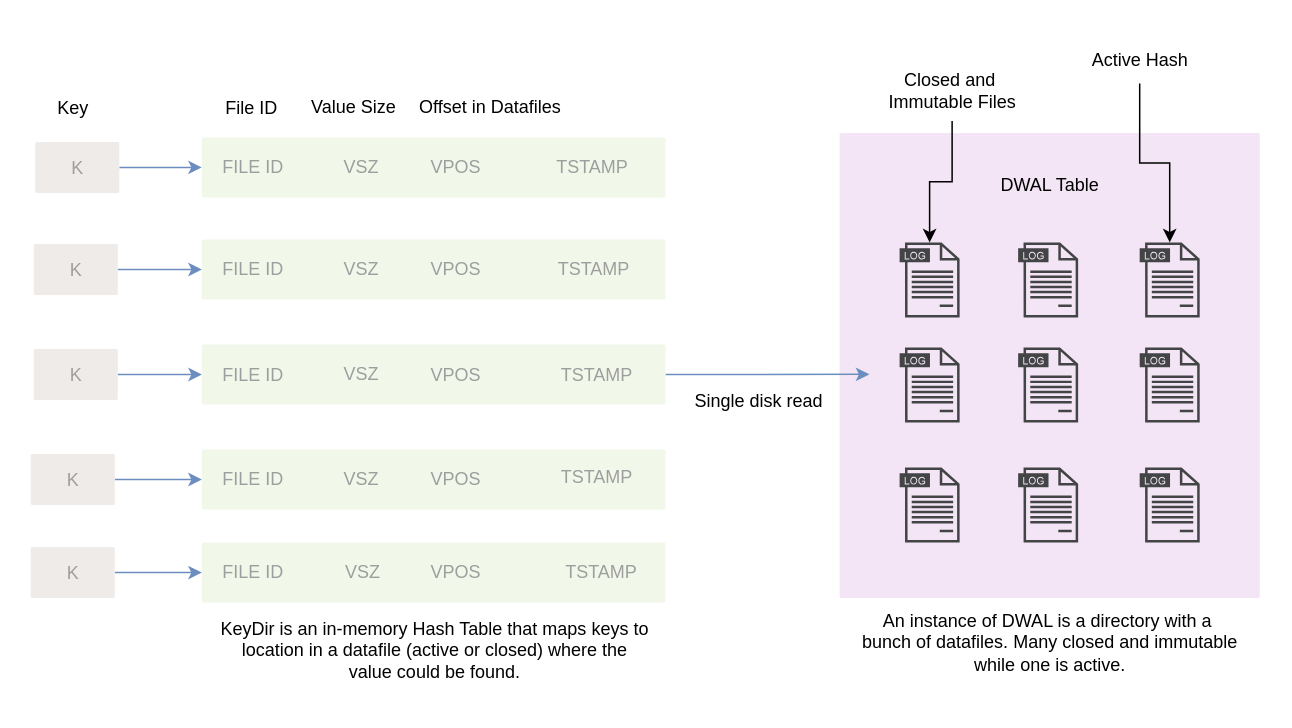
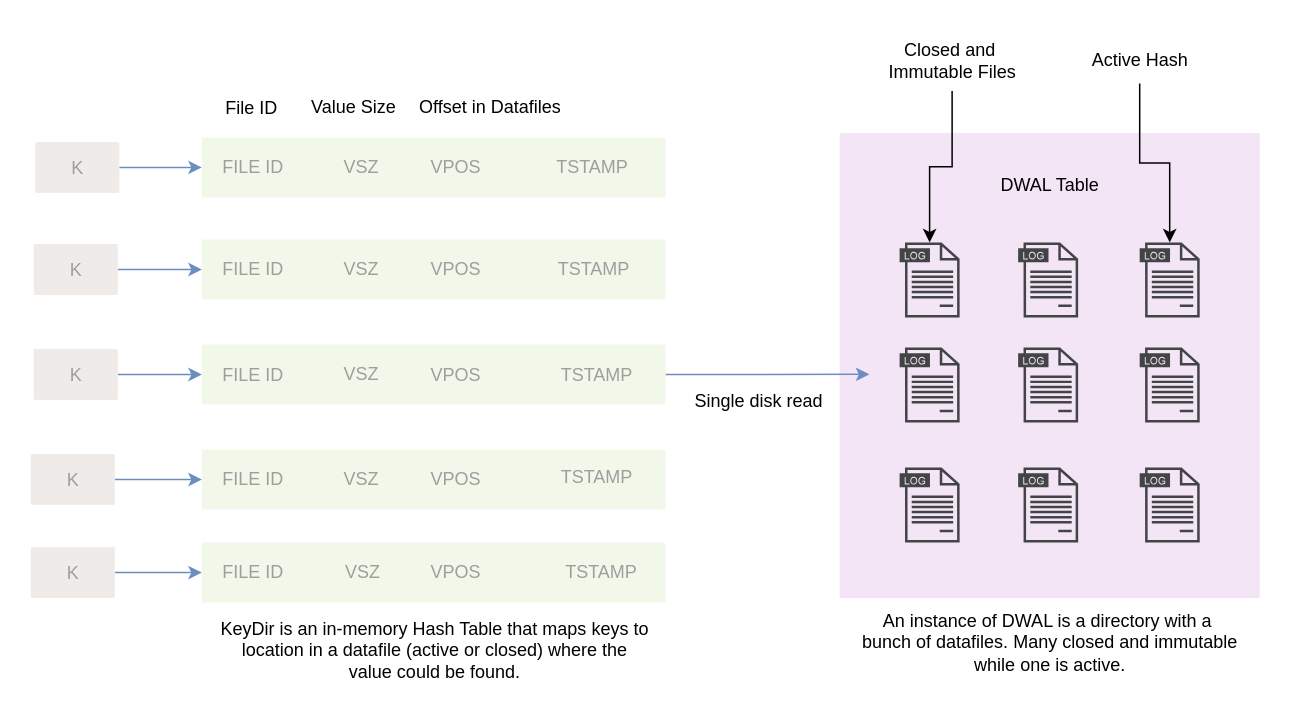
node "Closed and Immutable Files": moved (952, 91) -> (952, 61)
node "Key": removed
